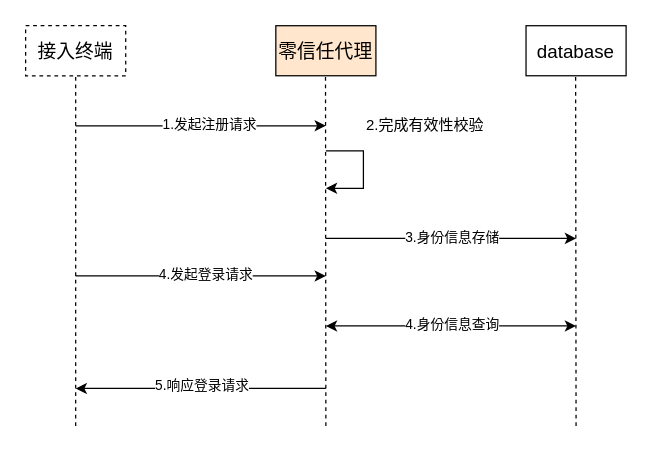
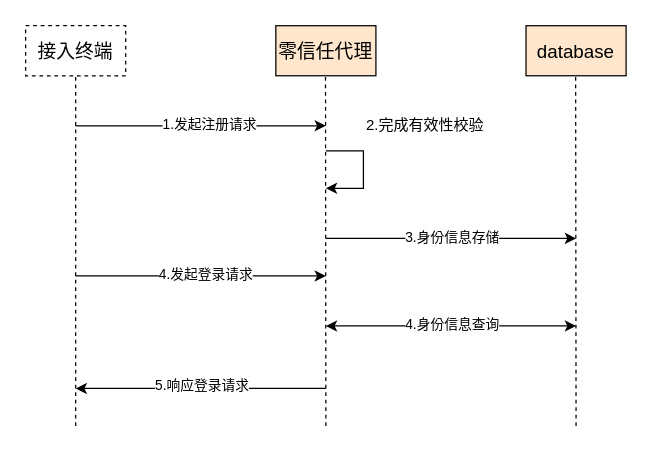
node "database": fillcolor #ffffff -> #ffe6cc
